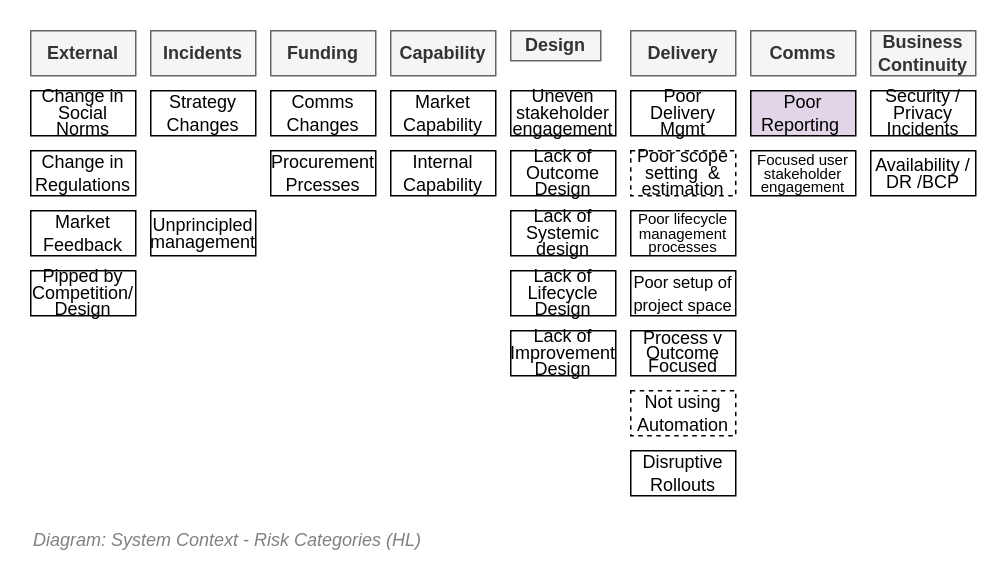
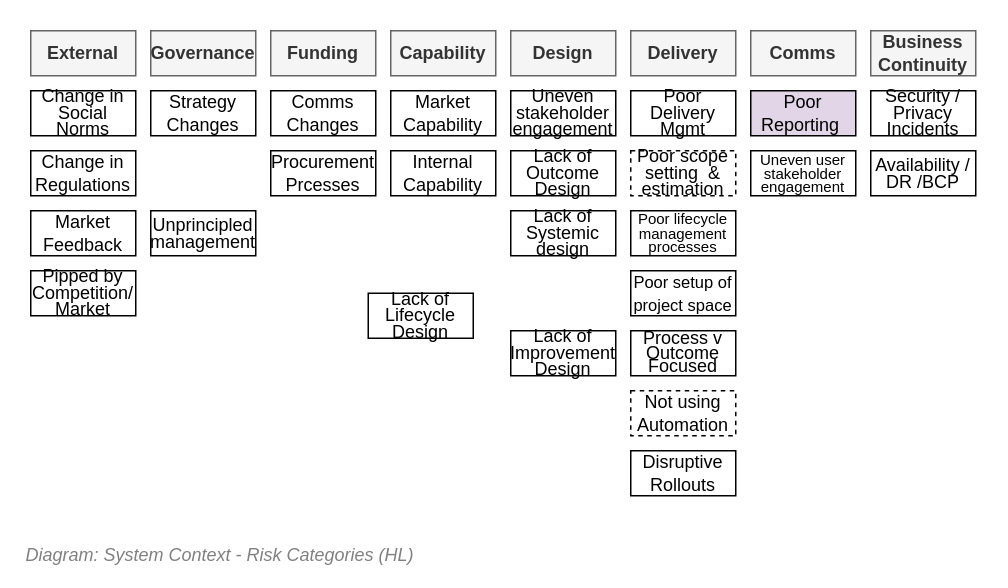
node "Design": size 90x30 -> 105x45
node "Incidents": label "Incidents" -> "Governance"
node "Focused user stakeholder engagement": label "Focused user stakeholder engagement" -> "Uneven user stakeholder engagement"
node "Pipped by Competition/ Design": label "Pipped by Competition/ Design" -> "Pipped by Competition/ Market"
node "Lack of Lifecycle Design": moved (563, 293) -> (421, 316)
node "Diagram: System Context - Risk Categories (HL)": moved (421, 541) -> (413, 556)
